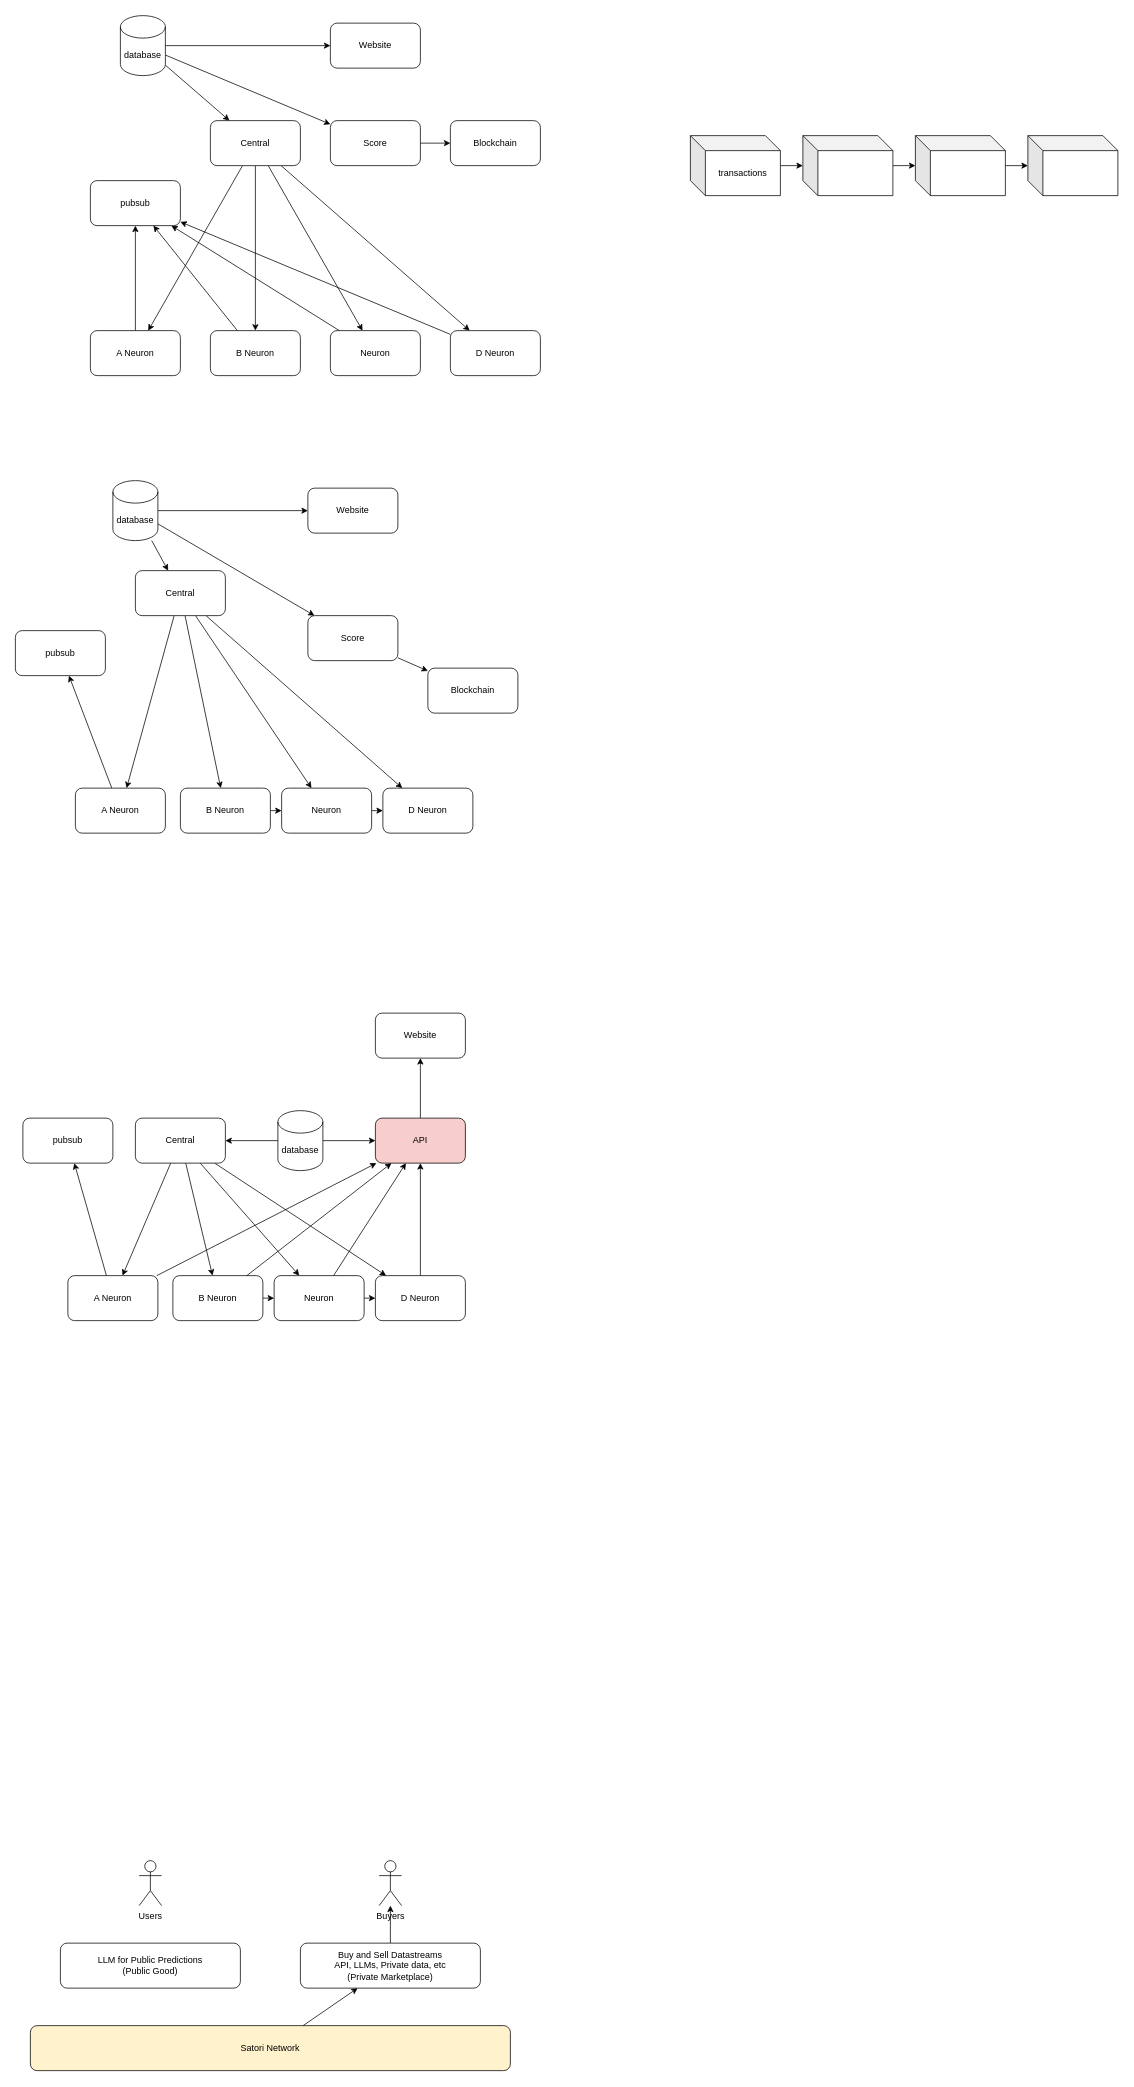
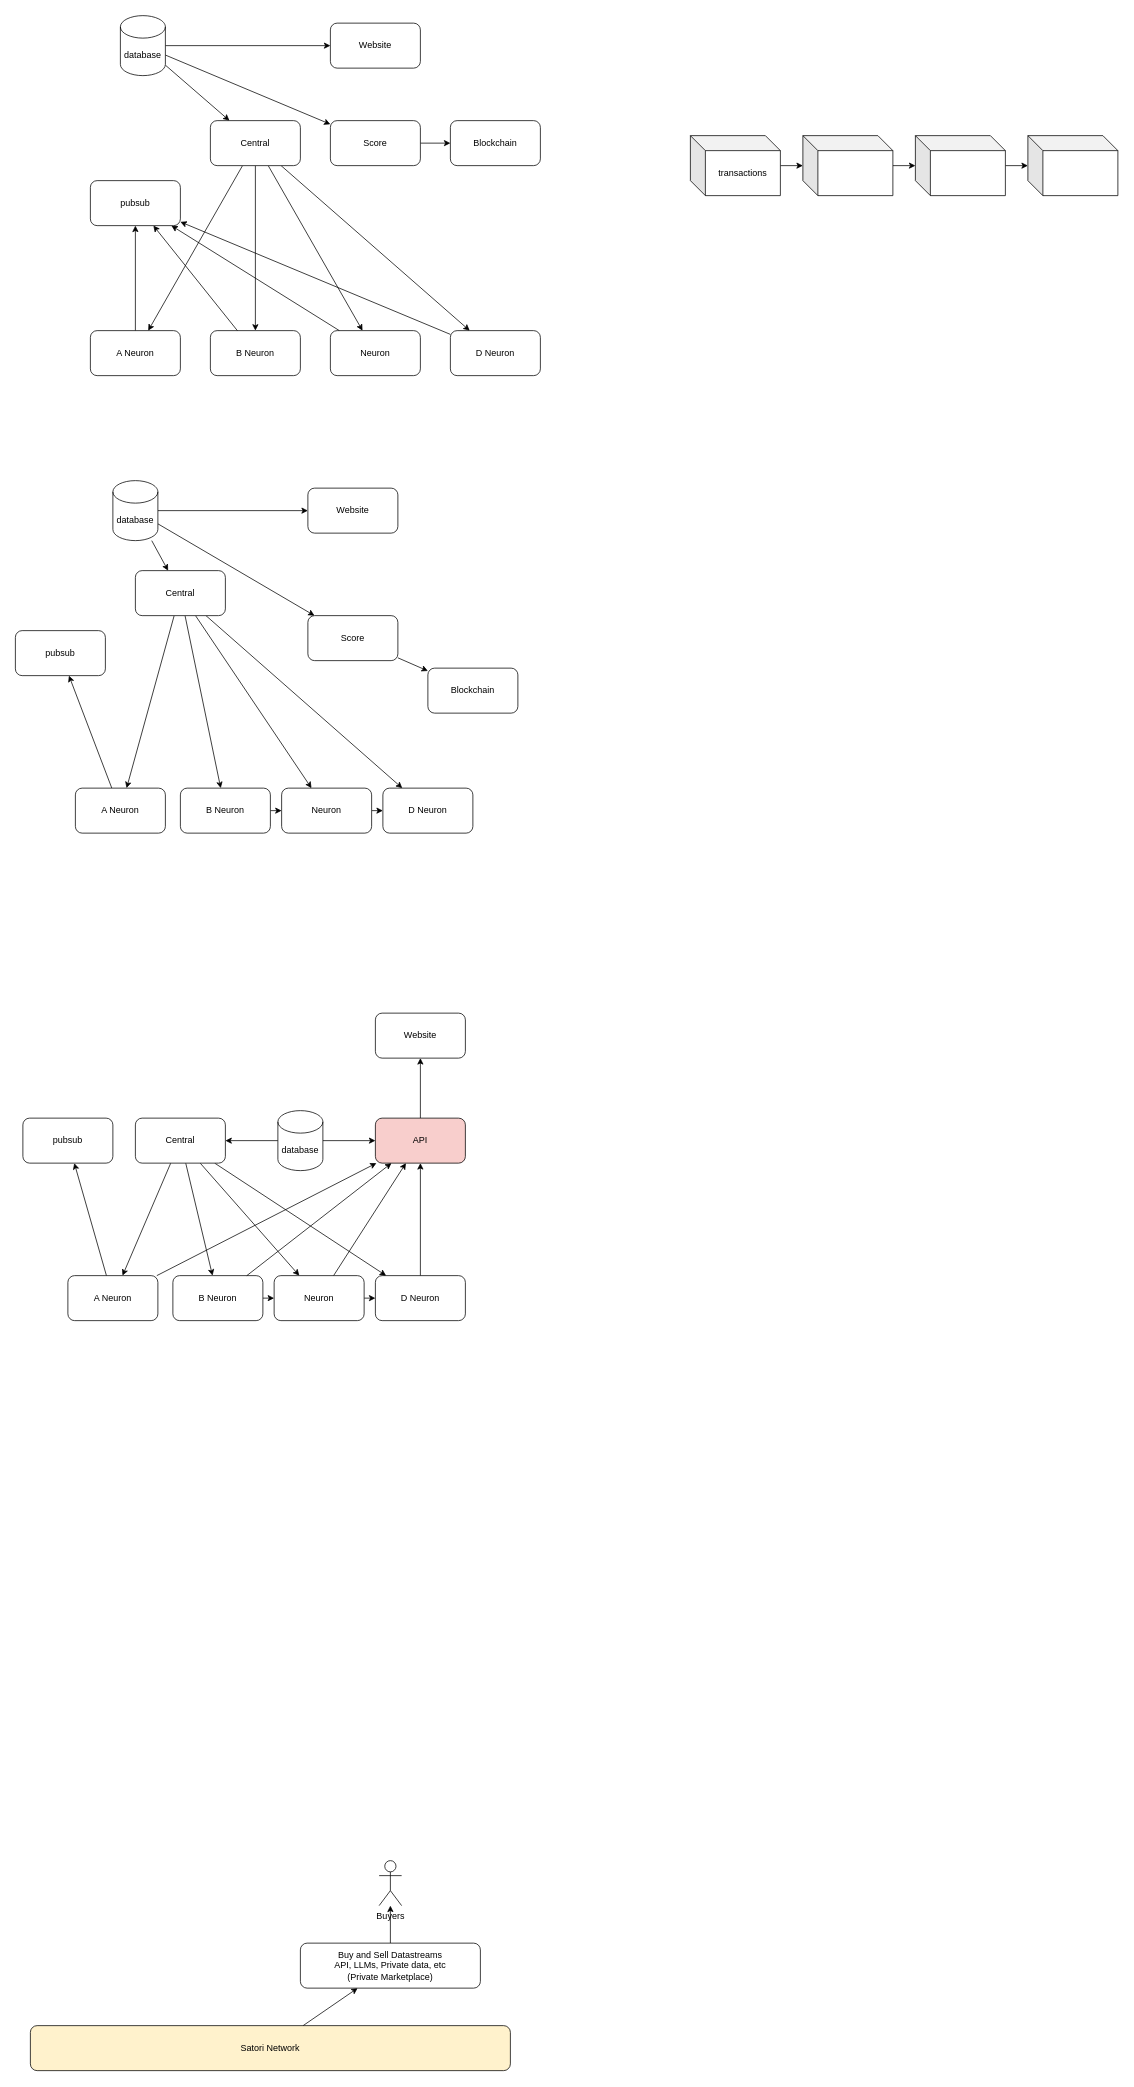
node "Users": removed
node "LLM for Public Predictions (Public Good)": removed
